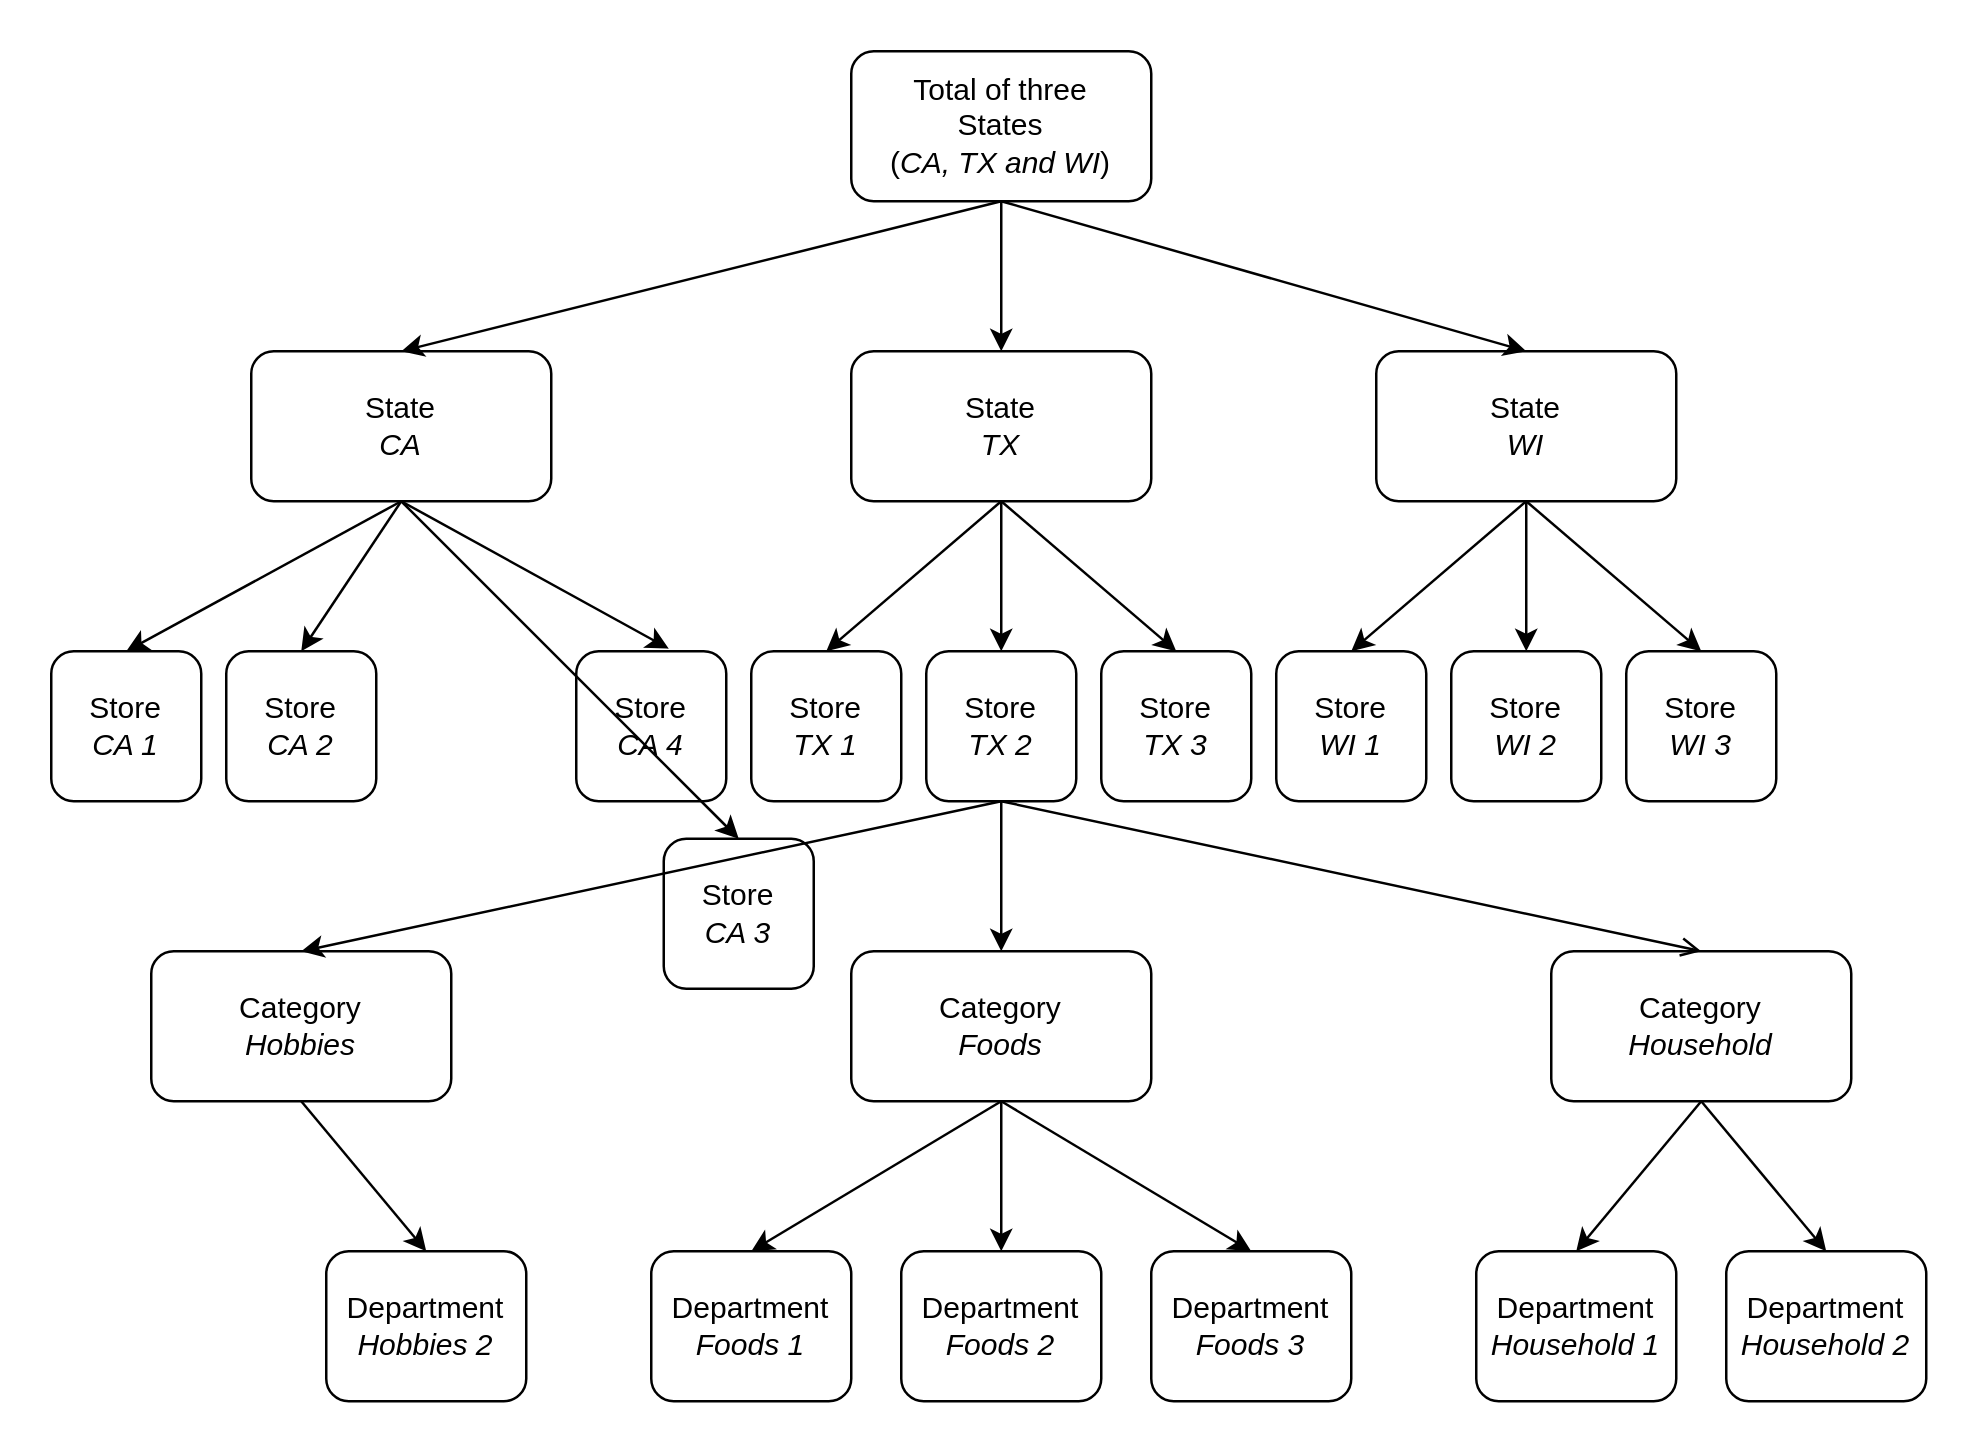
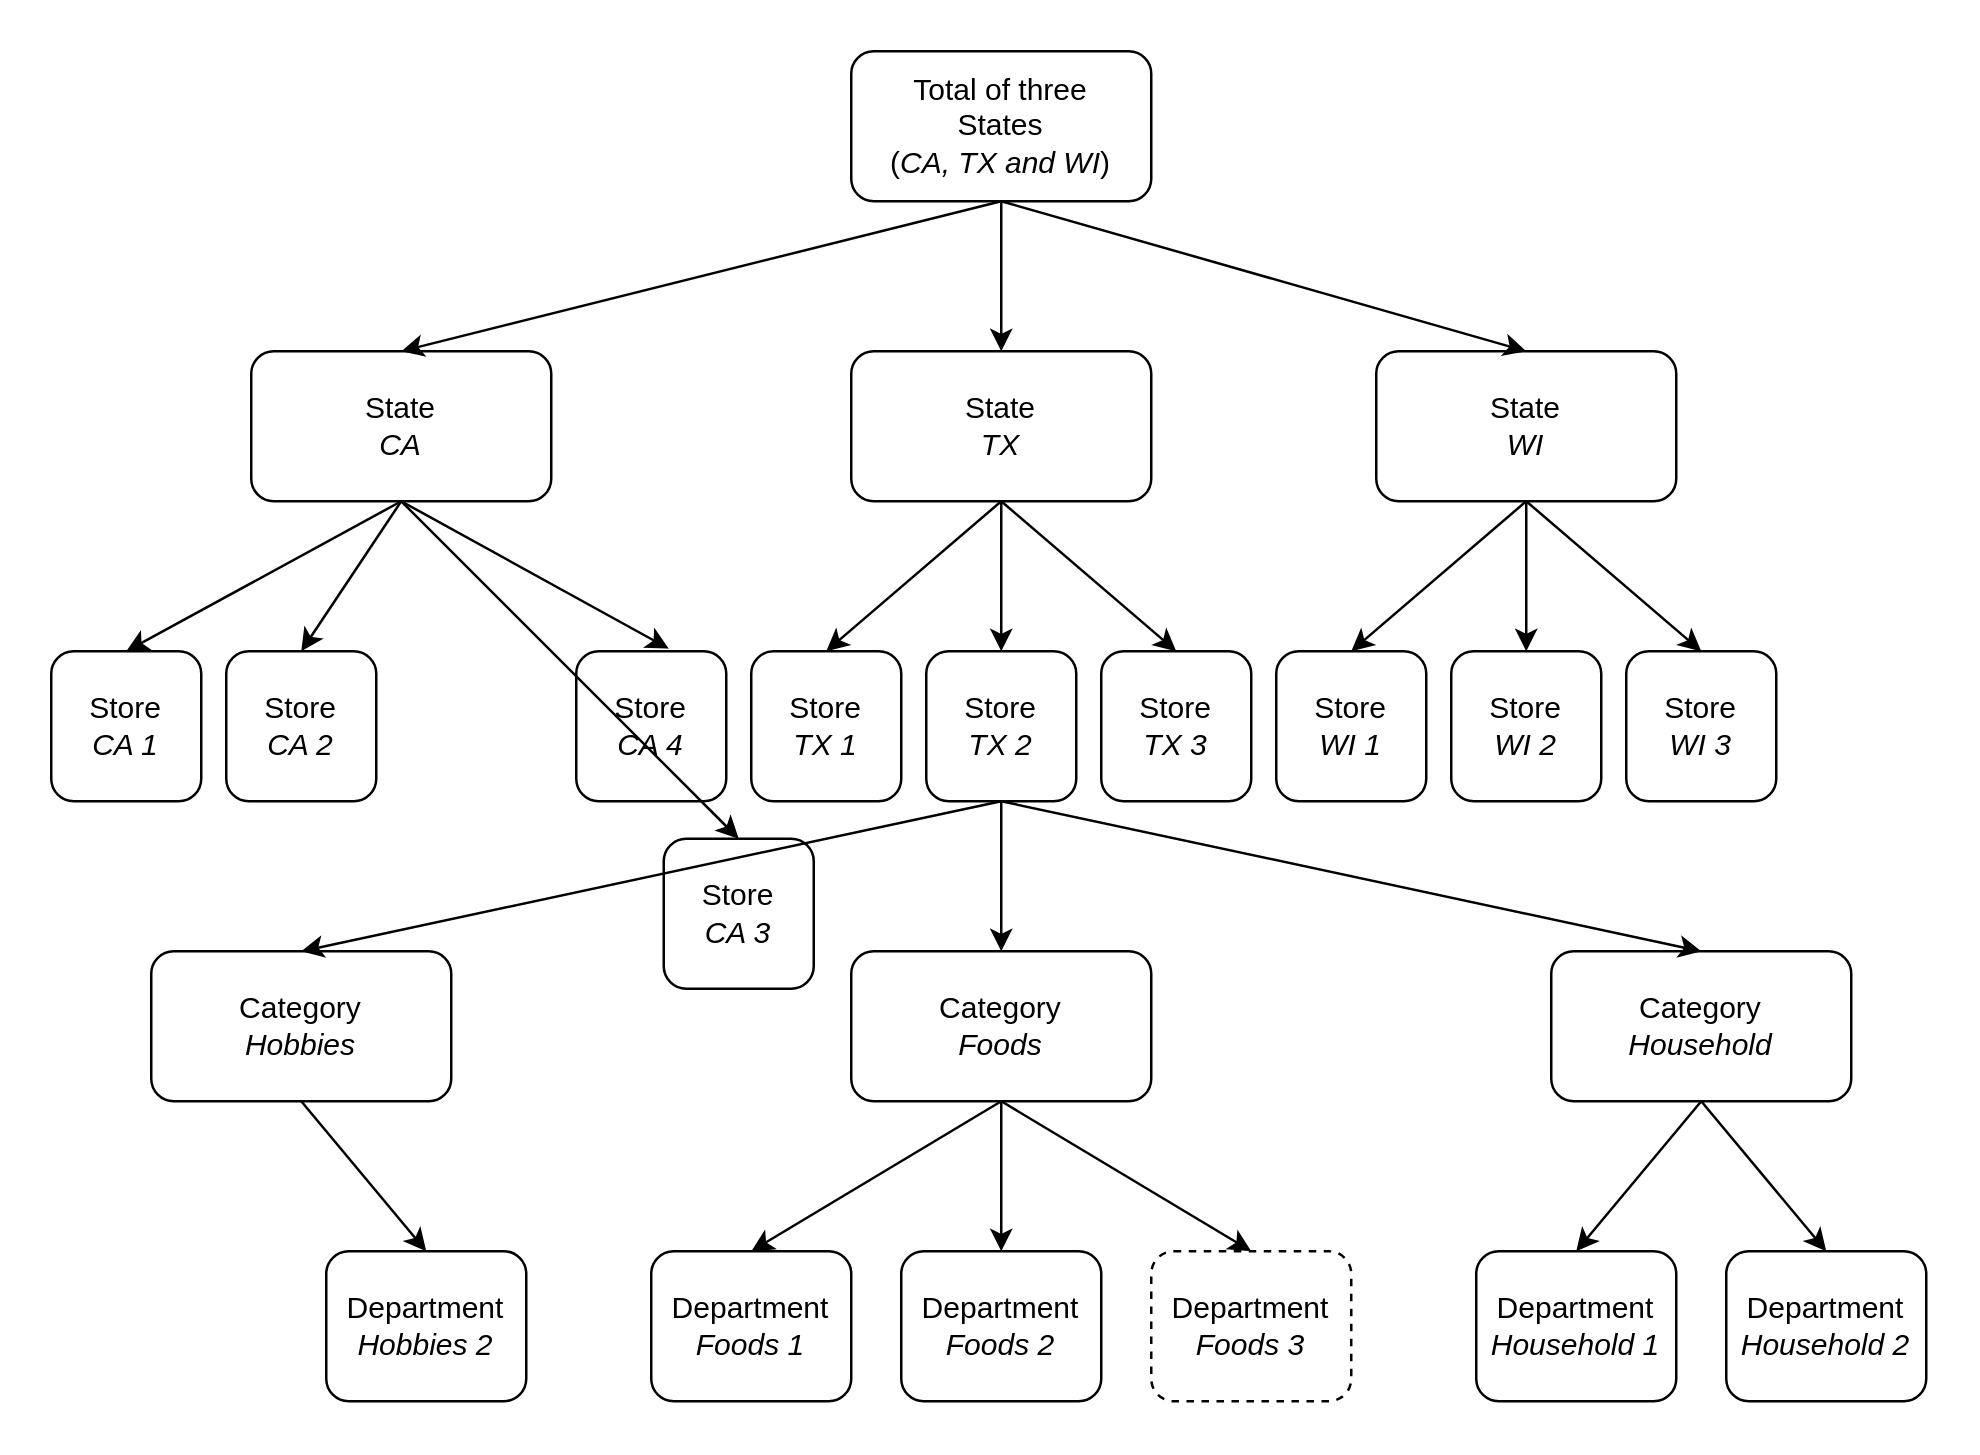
edge "Store TX 2" -> "Category Household": arrowhead open -> classic
node "Department Foods 3": style solid -> dashed
